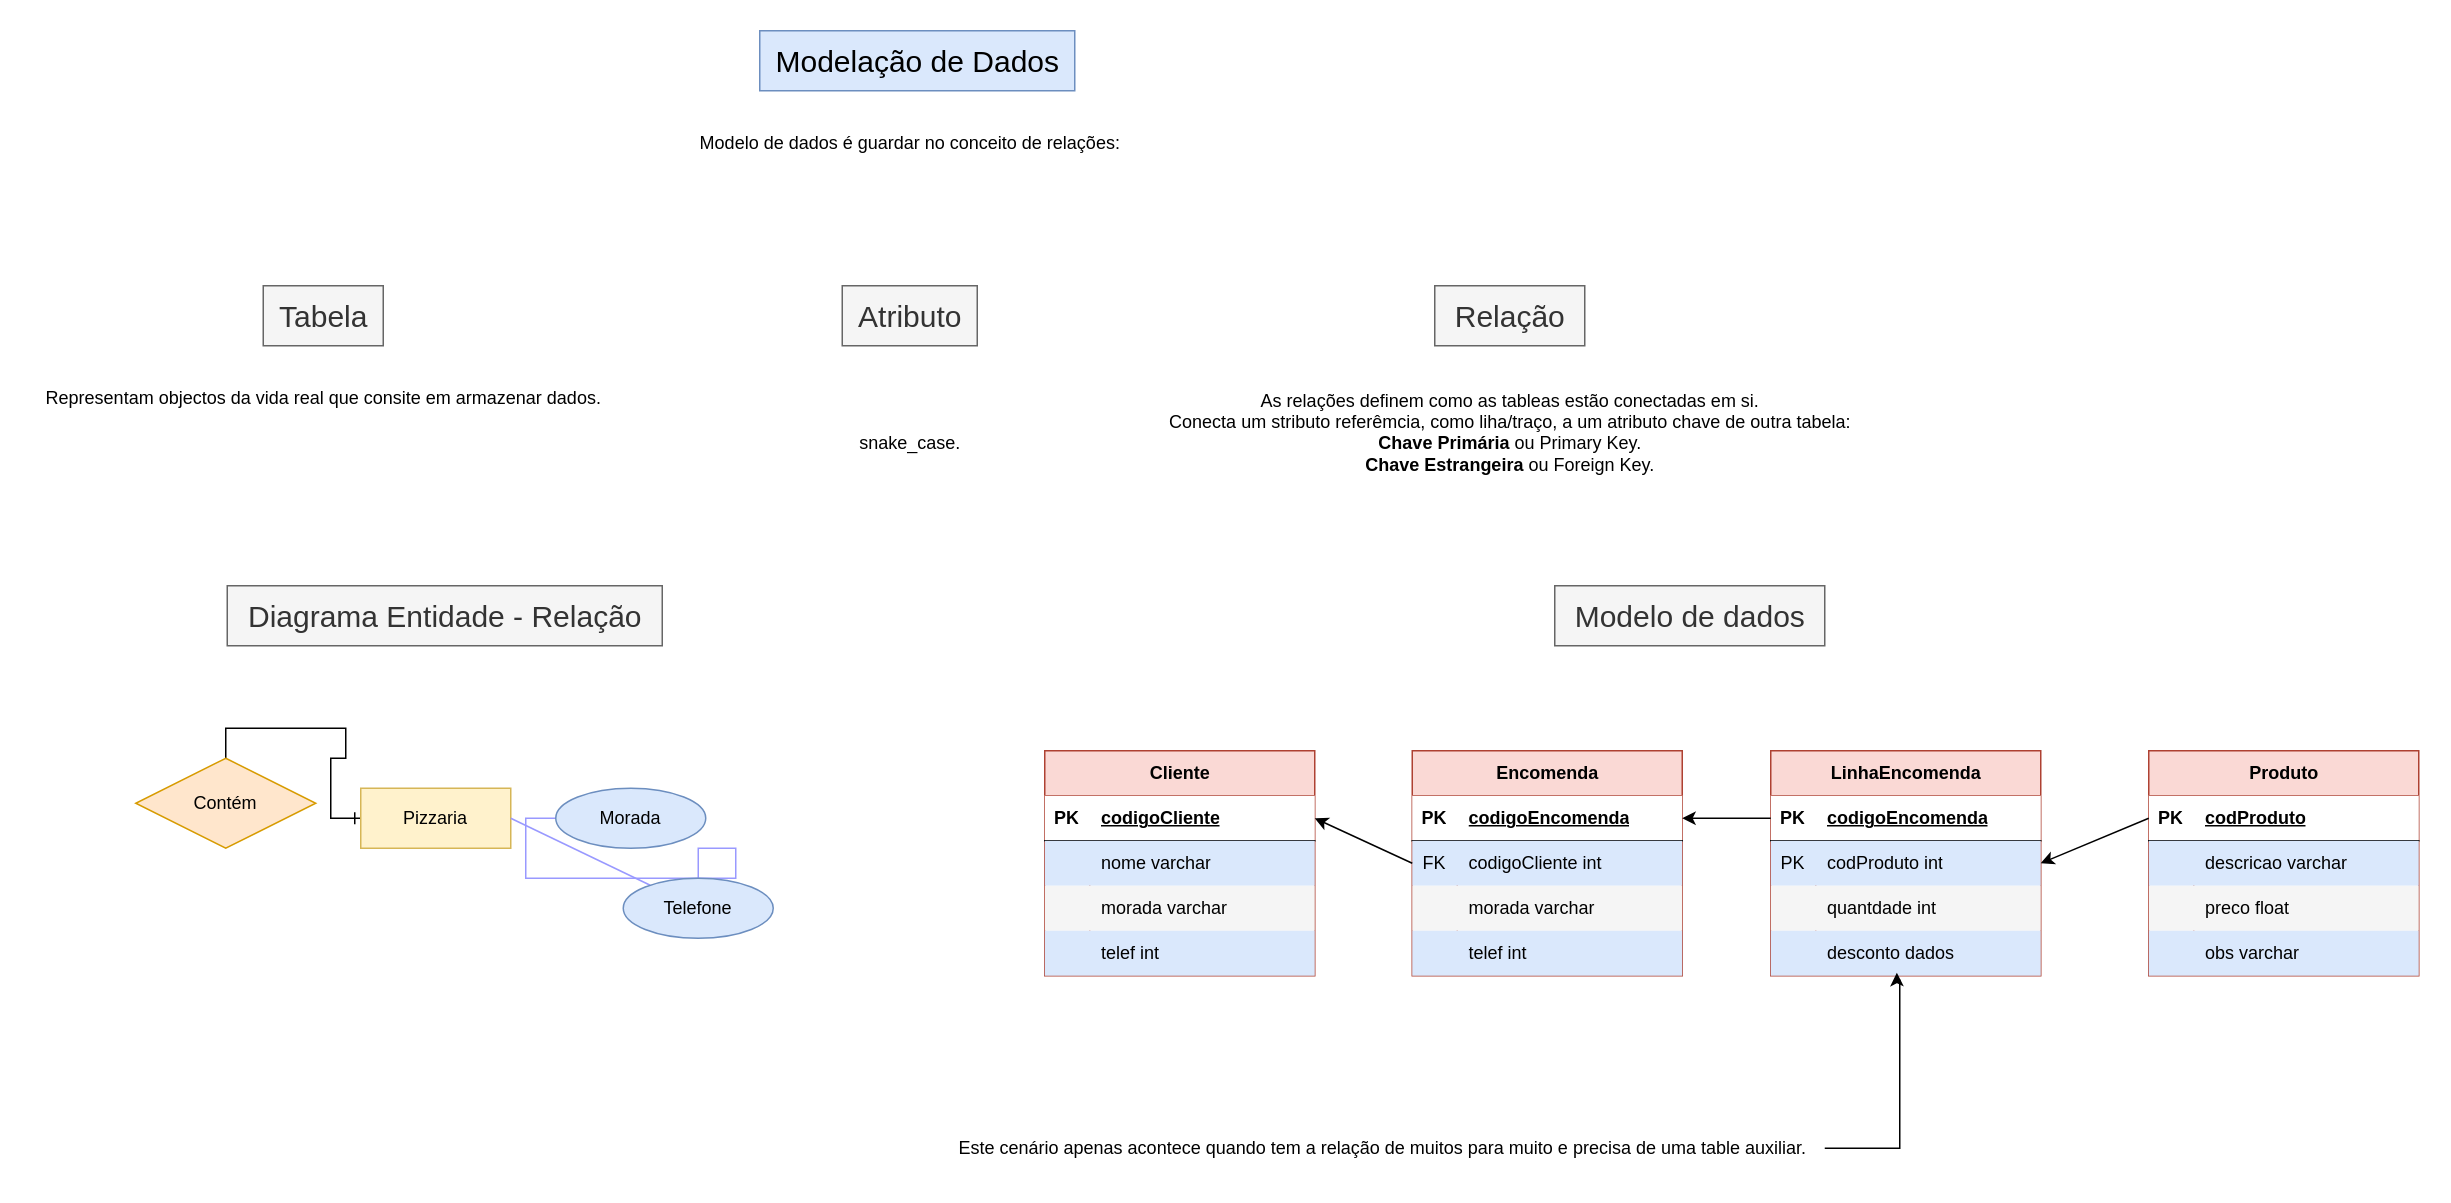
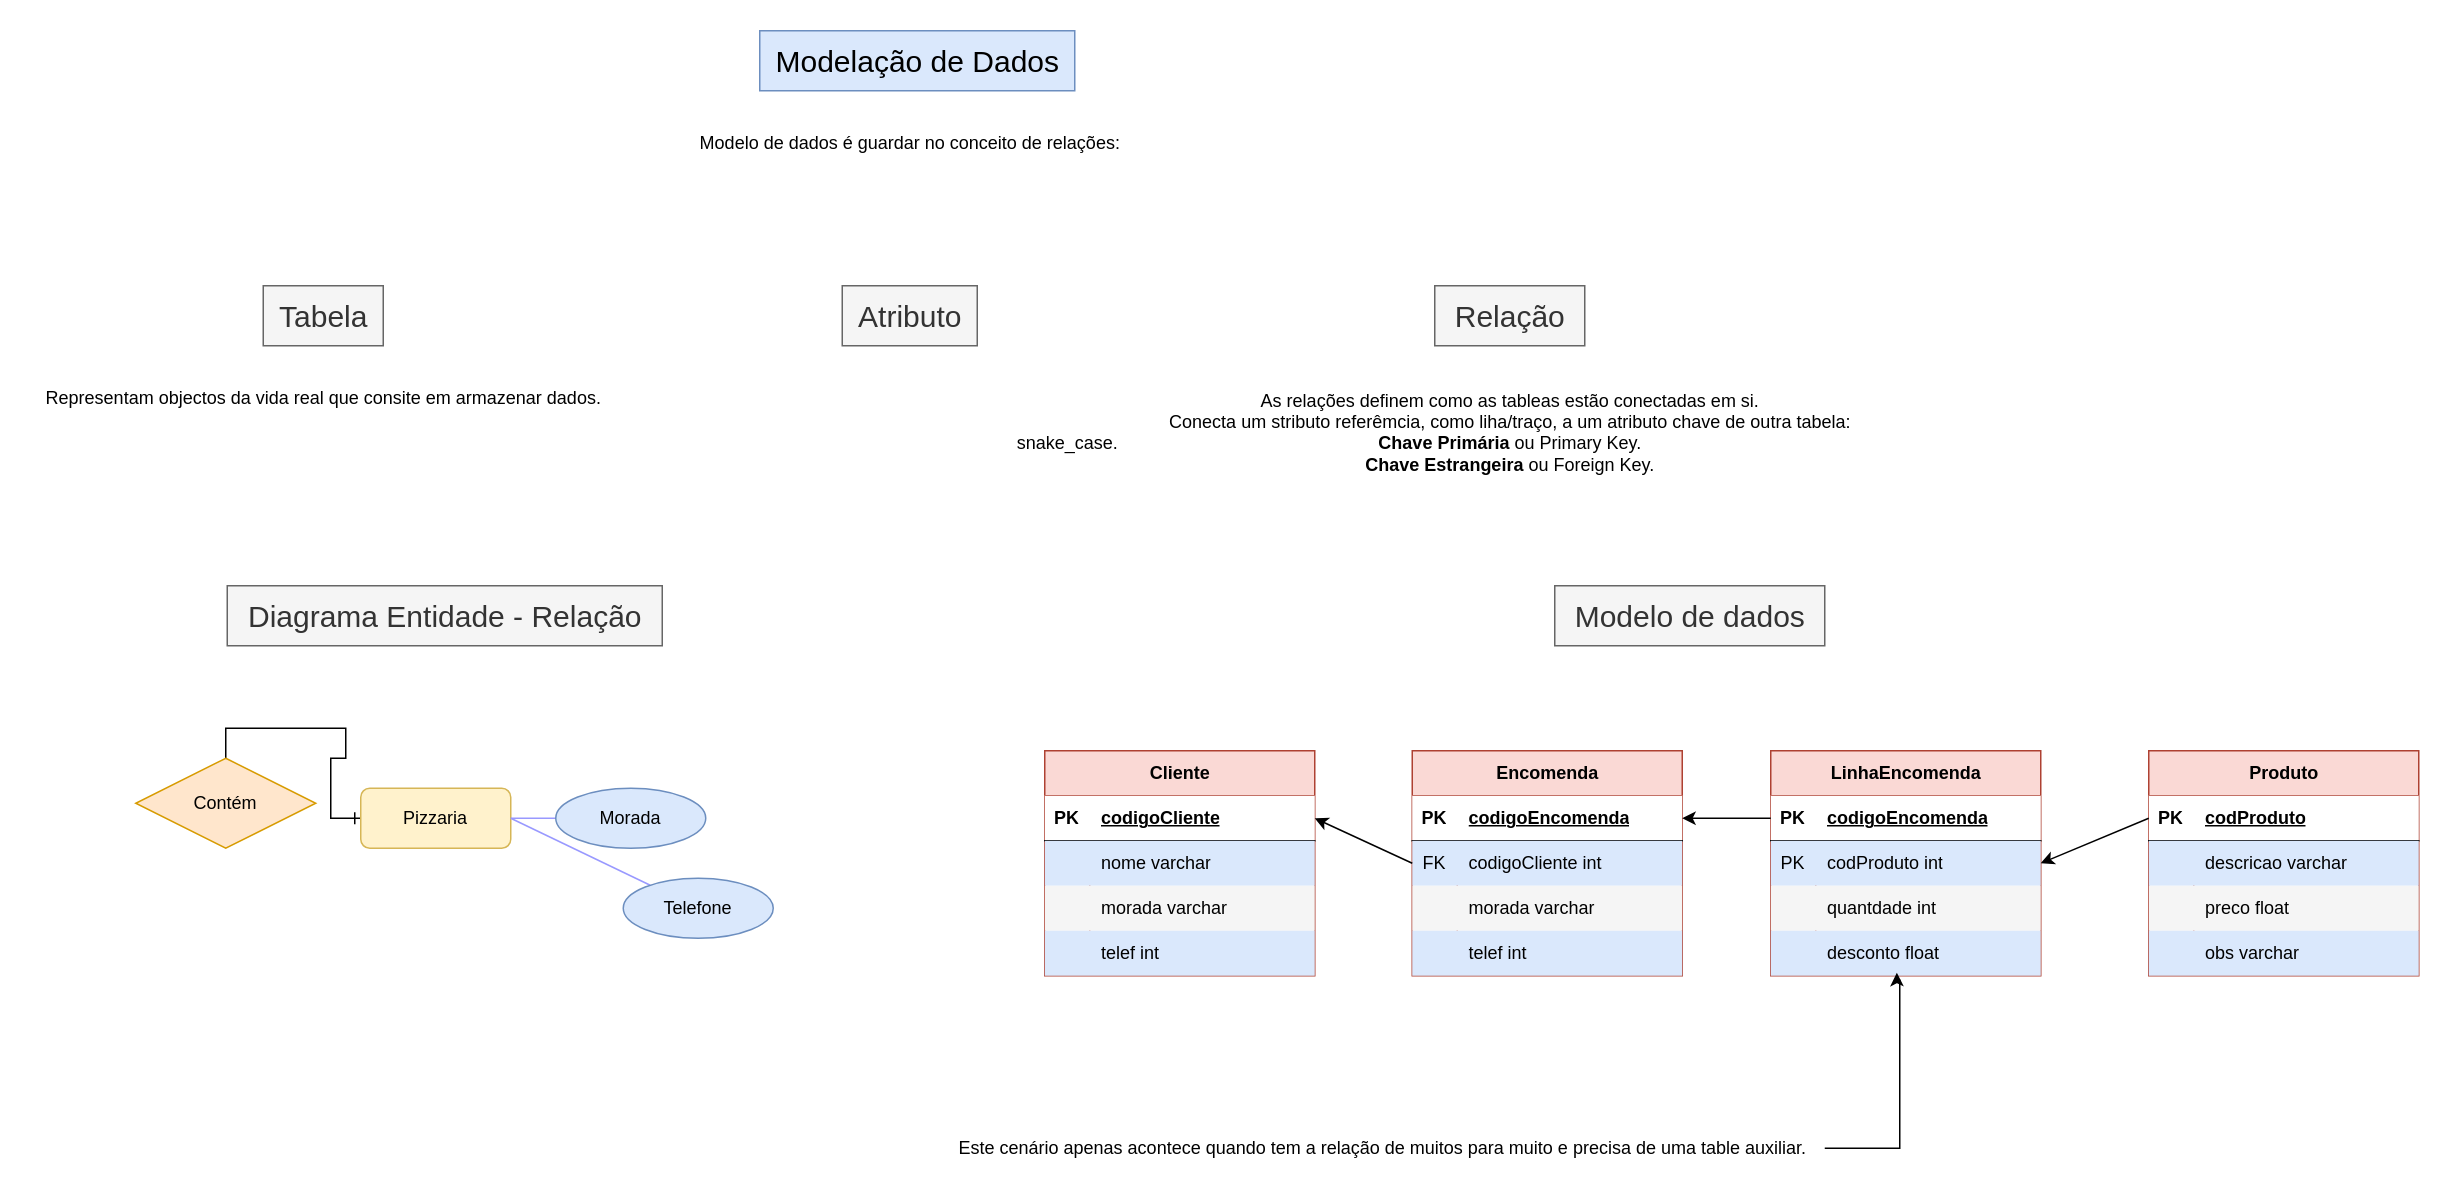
node "snake_case.": moved (910, 443) -> (1067, 443)
node "Pizzaria": shape rectangle -> rounded rectangle
edge "Morada" -- "Telefone": now "Morada" -- "Pizzaria"
node "desconto dados": label "desconto dados" -> "desconto float"
